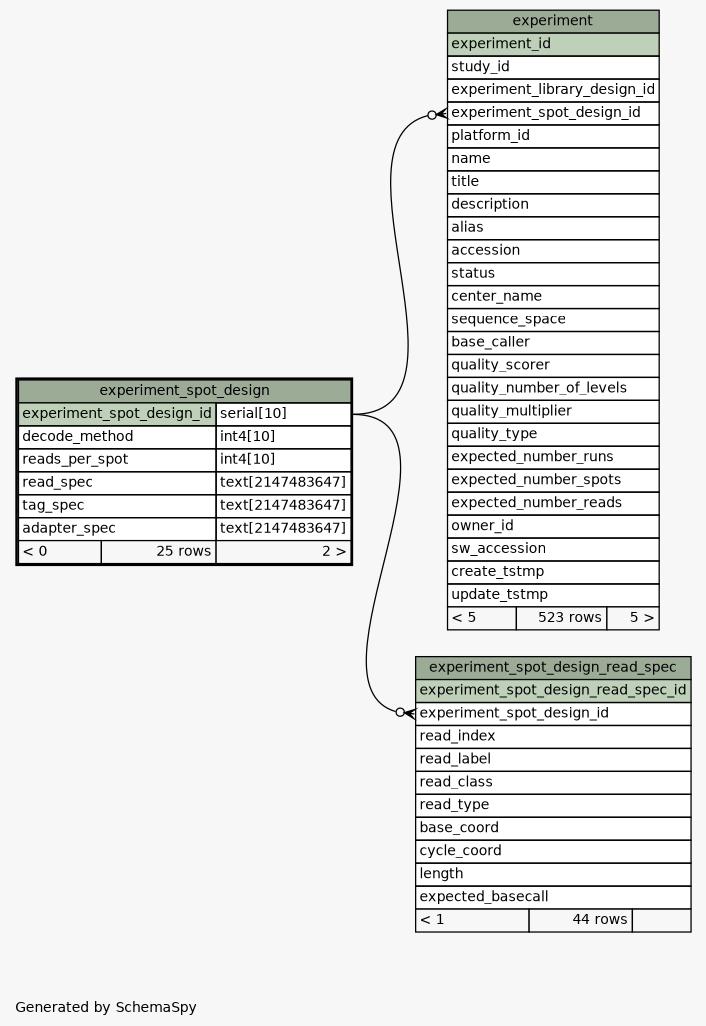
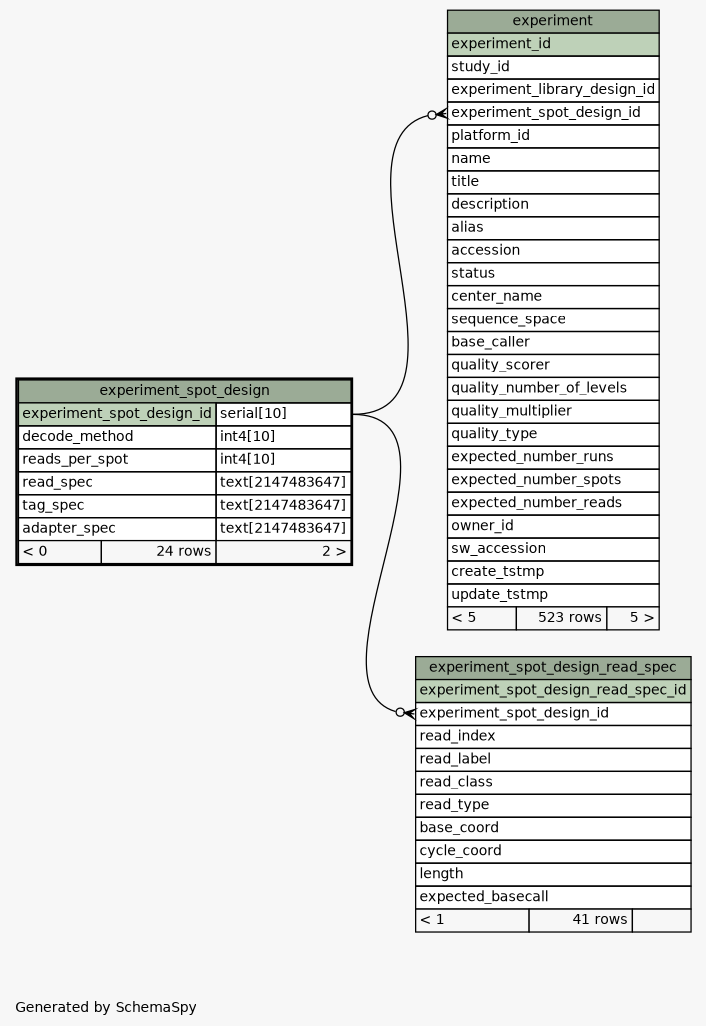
node "experiment_spot_design": text "25 rows" -> "24 rows"
node "experiment_spot_design_read_spec": text "44 rows" -> "41 rows"
